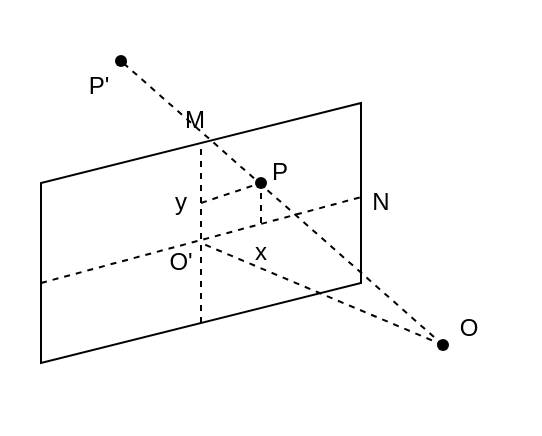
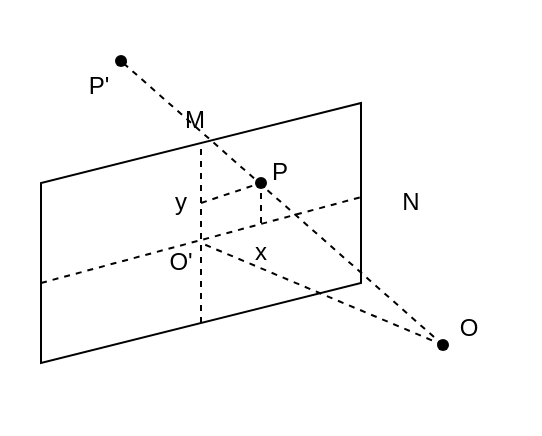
node "N": moved (381, 203) -> (411, 203)
